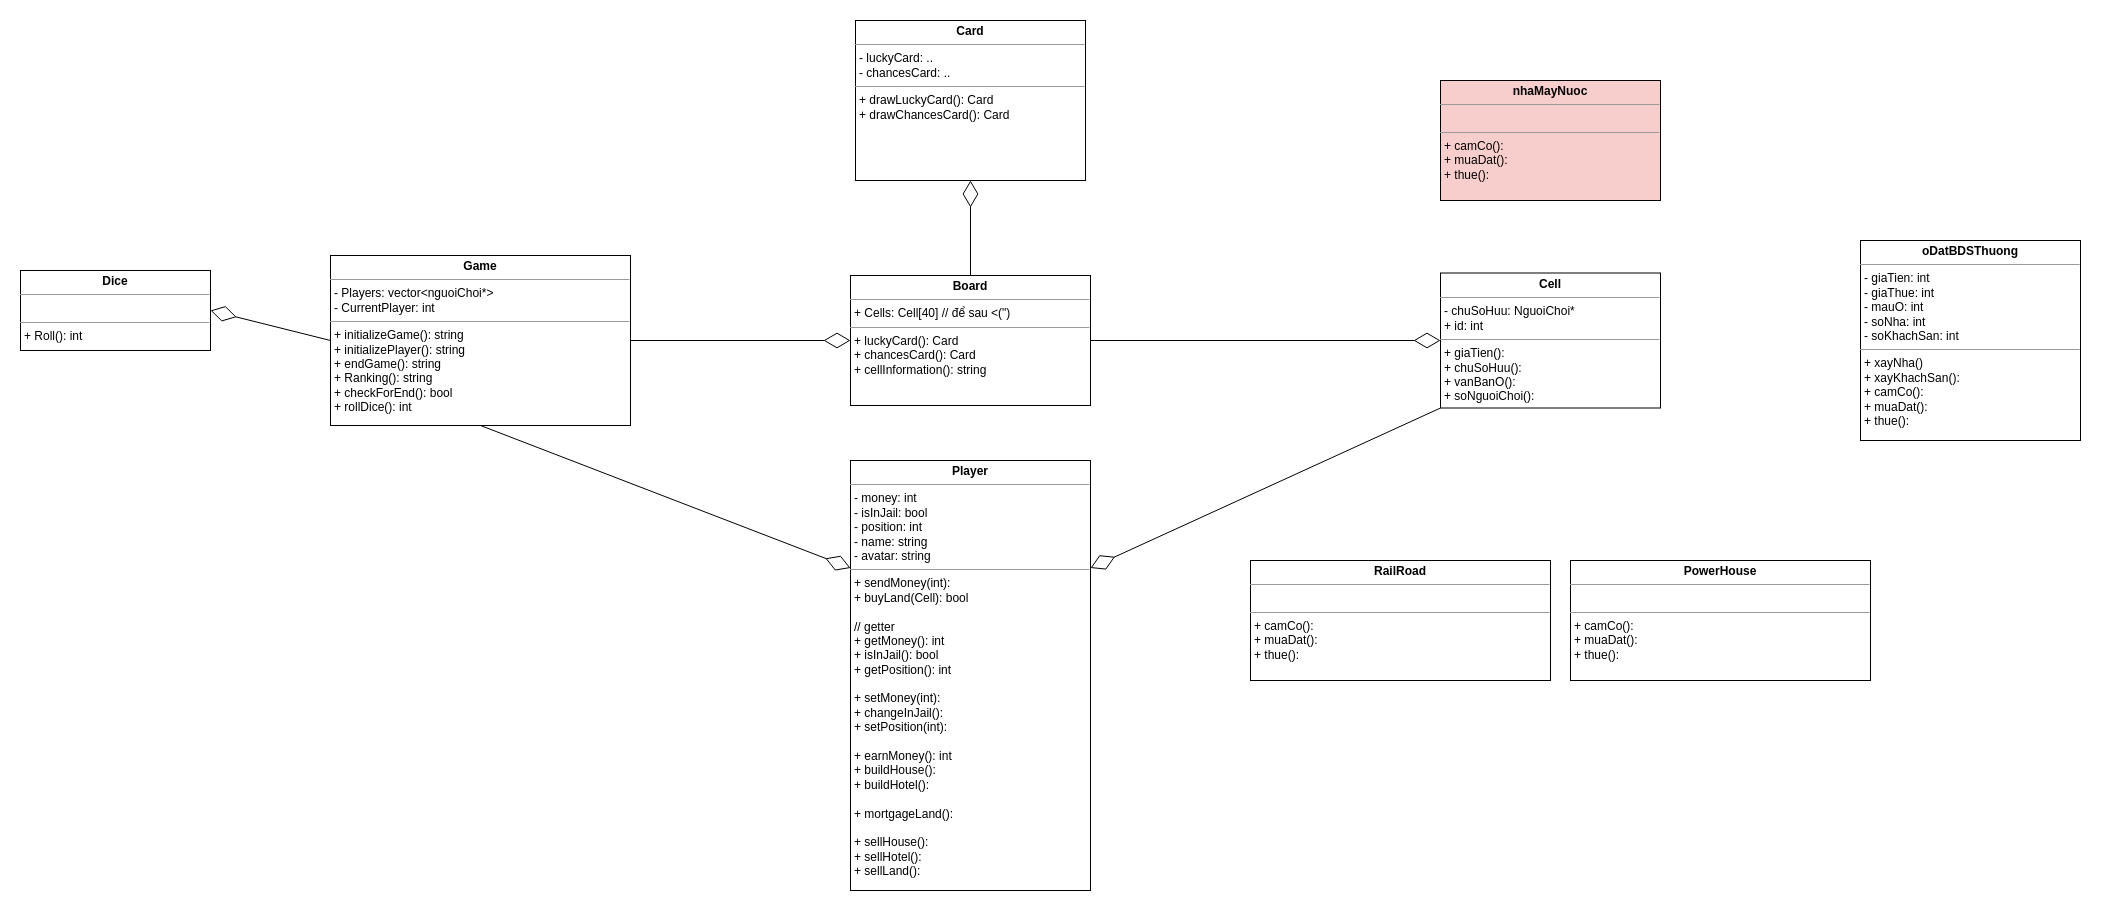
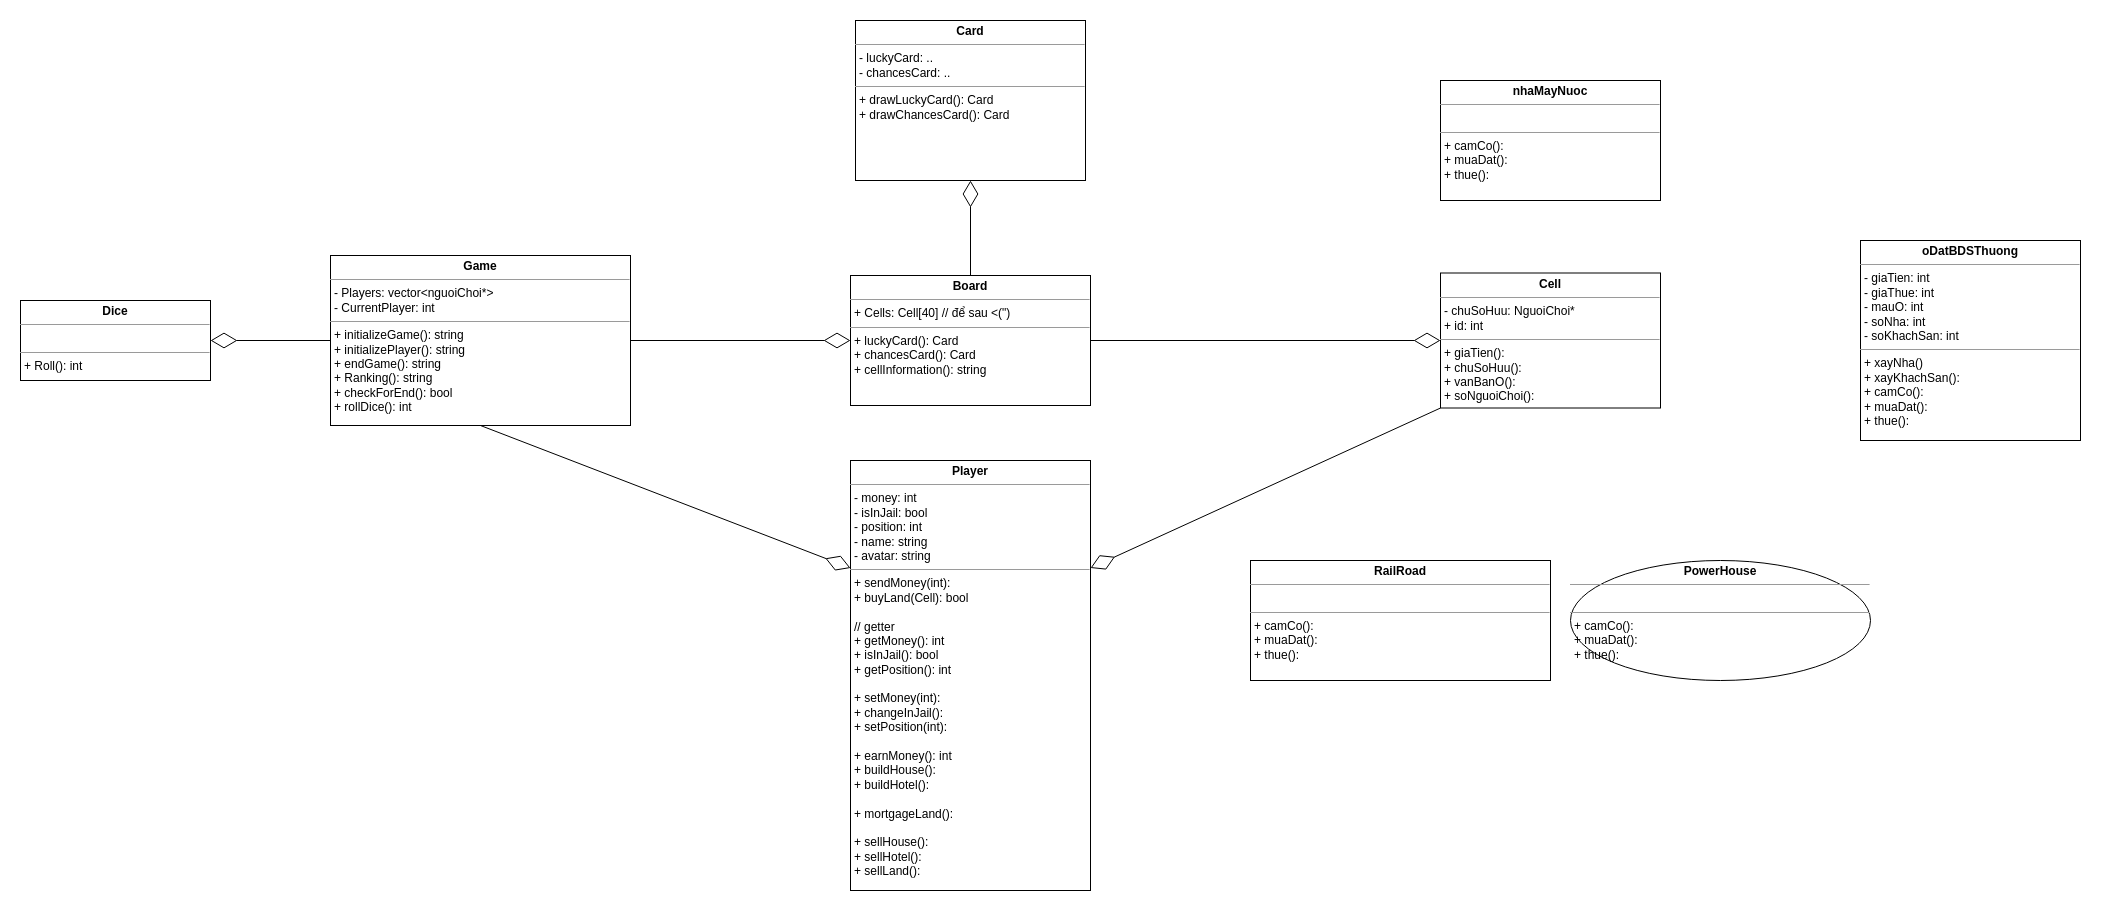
node "nhaMayNuoc + camCo(): + muaDat(): + thue():": fillcolor #f8cecc -> #ffffff
node "Dice + Roll(): int": moved (116, 311) -> (116, 341)
node "PowerHouse + camCo(): + muaDat(): + thue():": shape rectangle -> ellipse
